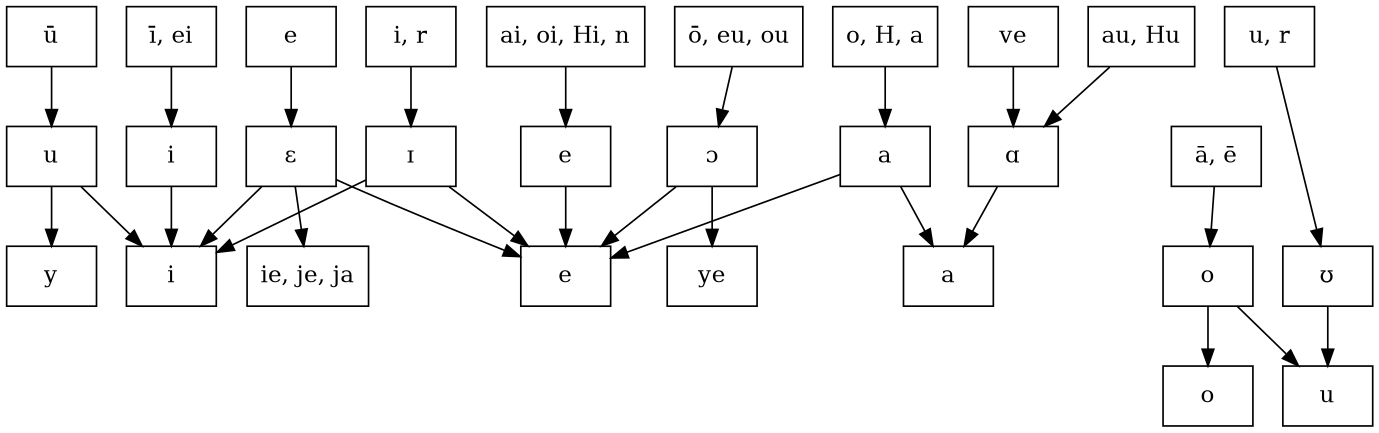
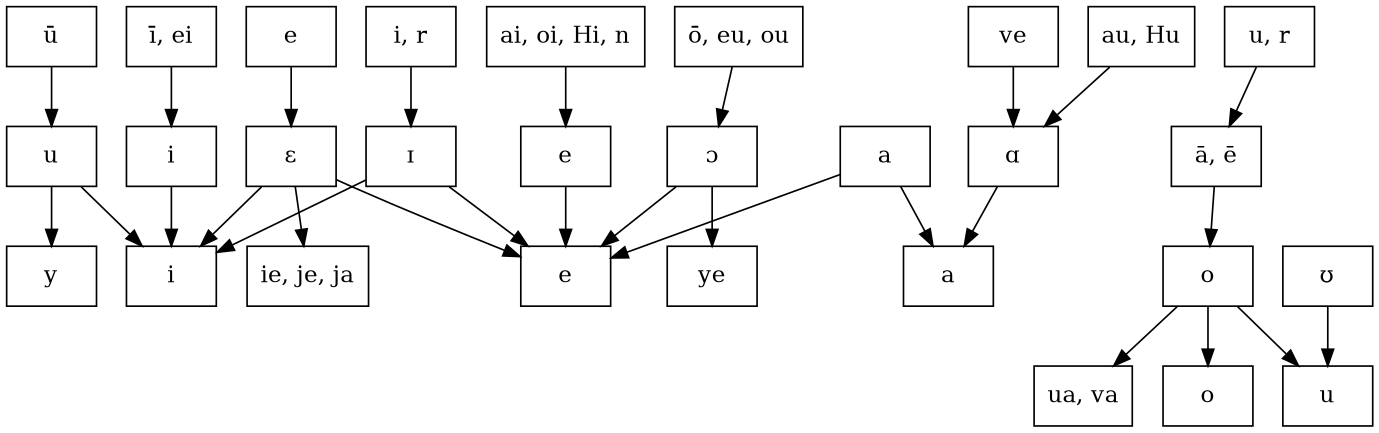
node "o, H, a": removed
edge "u, r" -> "ʊ": now "u, r" -> "ā, ē"
node "ua, va": added
